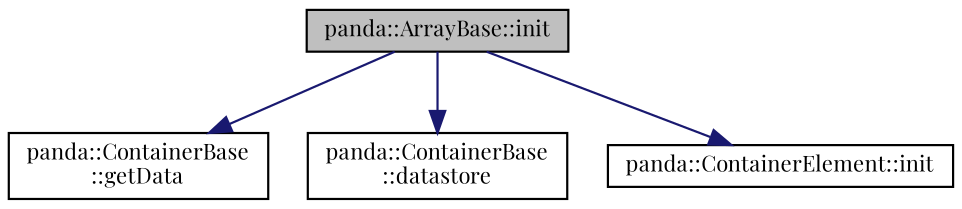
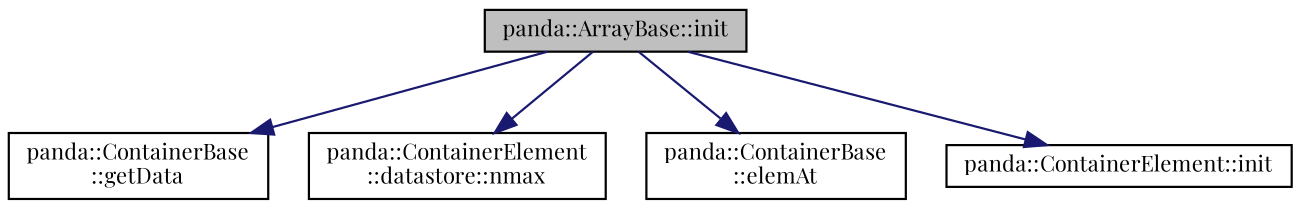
node "panda::ContainerBase ::datastore": label "panda::ContainerBase ::datastore" -> "panda::ContainerBase ::elemAt"
node "panda::ContainerElement ::datastore::nmax": added
